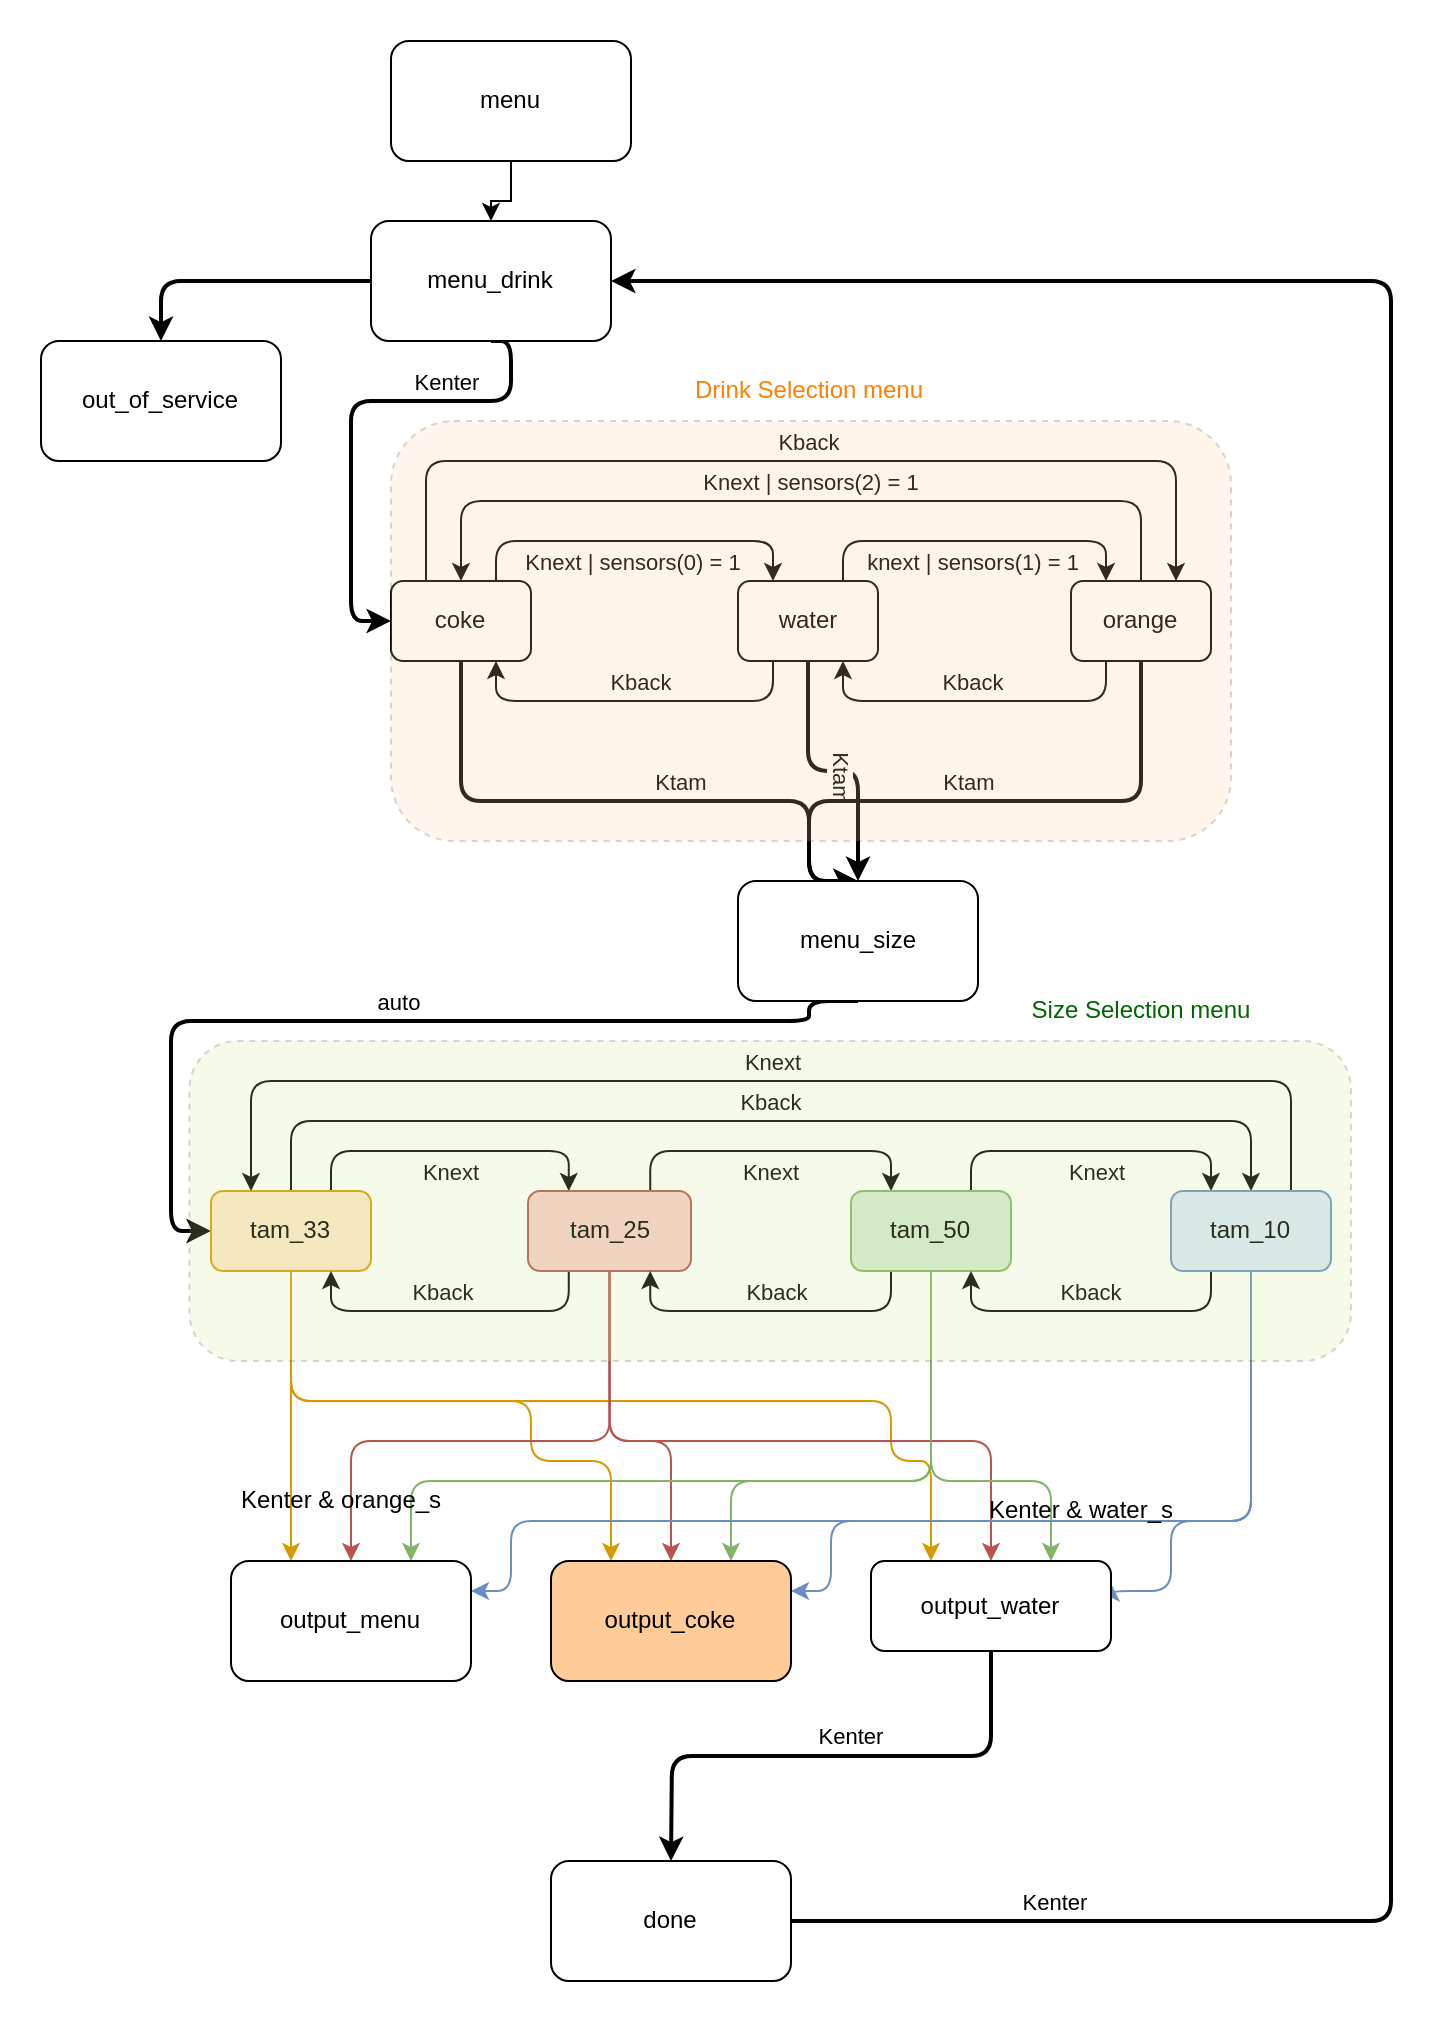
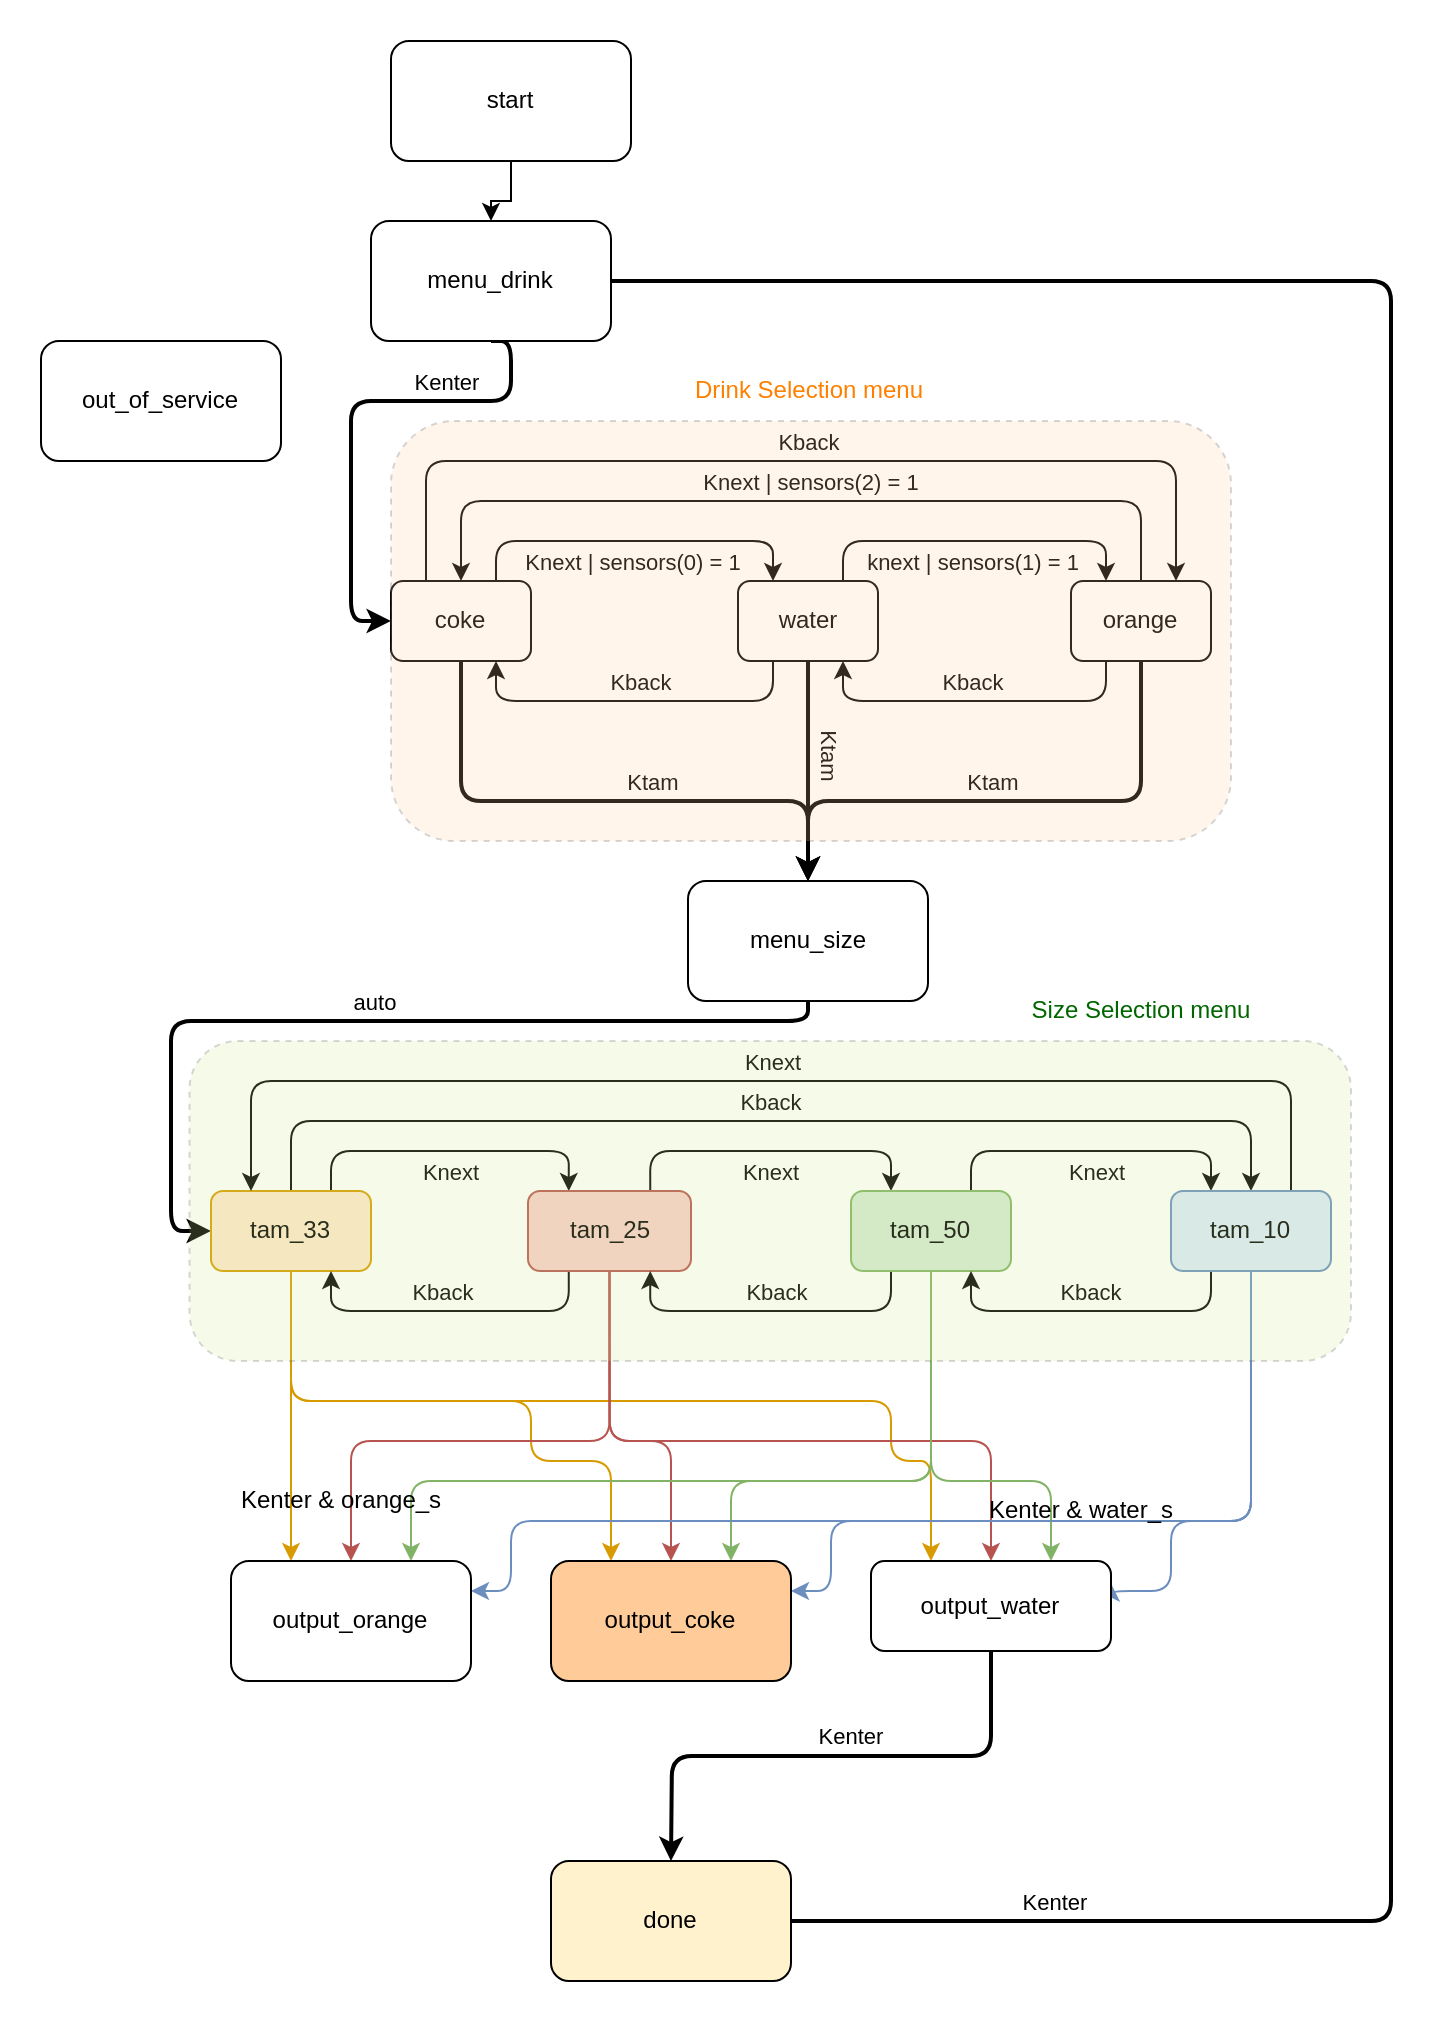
node "menu": label "menu" -> "start"
edge "menu_drink" -> "out_of_service": removed
edge "done" -> "menu_drink": arrowhead classic -> none
node "menu_size": moved (858, 941) -> (808, 941)
node "output_menu": label "output_menu" -> "output_orange"
node "done": fillcolor #ffffff -> #fff2cc
